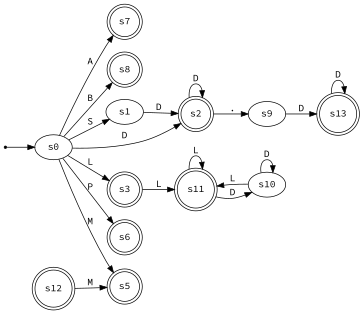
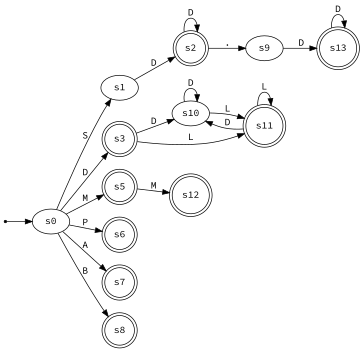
edge "s3" -> "s10": added, label "D"
edge "s0" -> "s2": removed, label "D"
edge "s0" -> "s3": label "L" -> "D"
edge "s12" -> "s5": reversed
